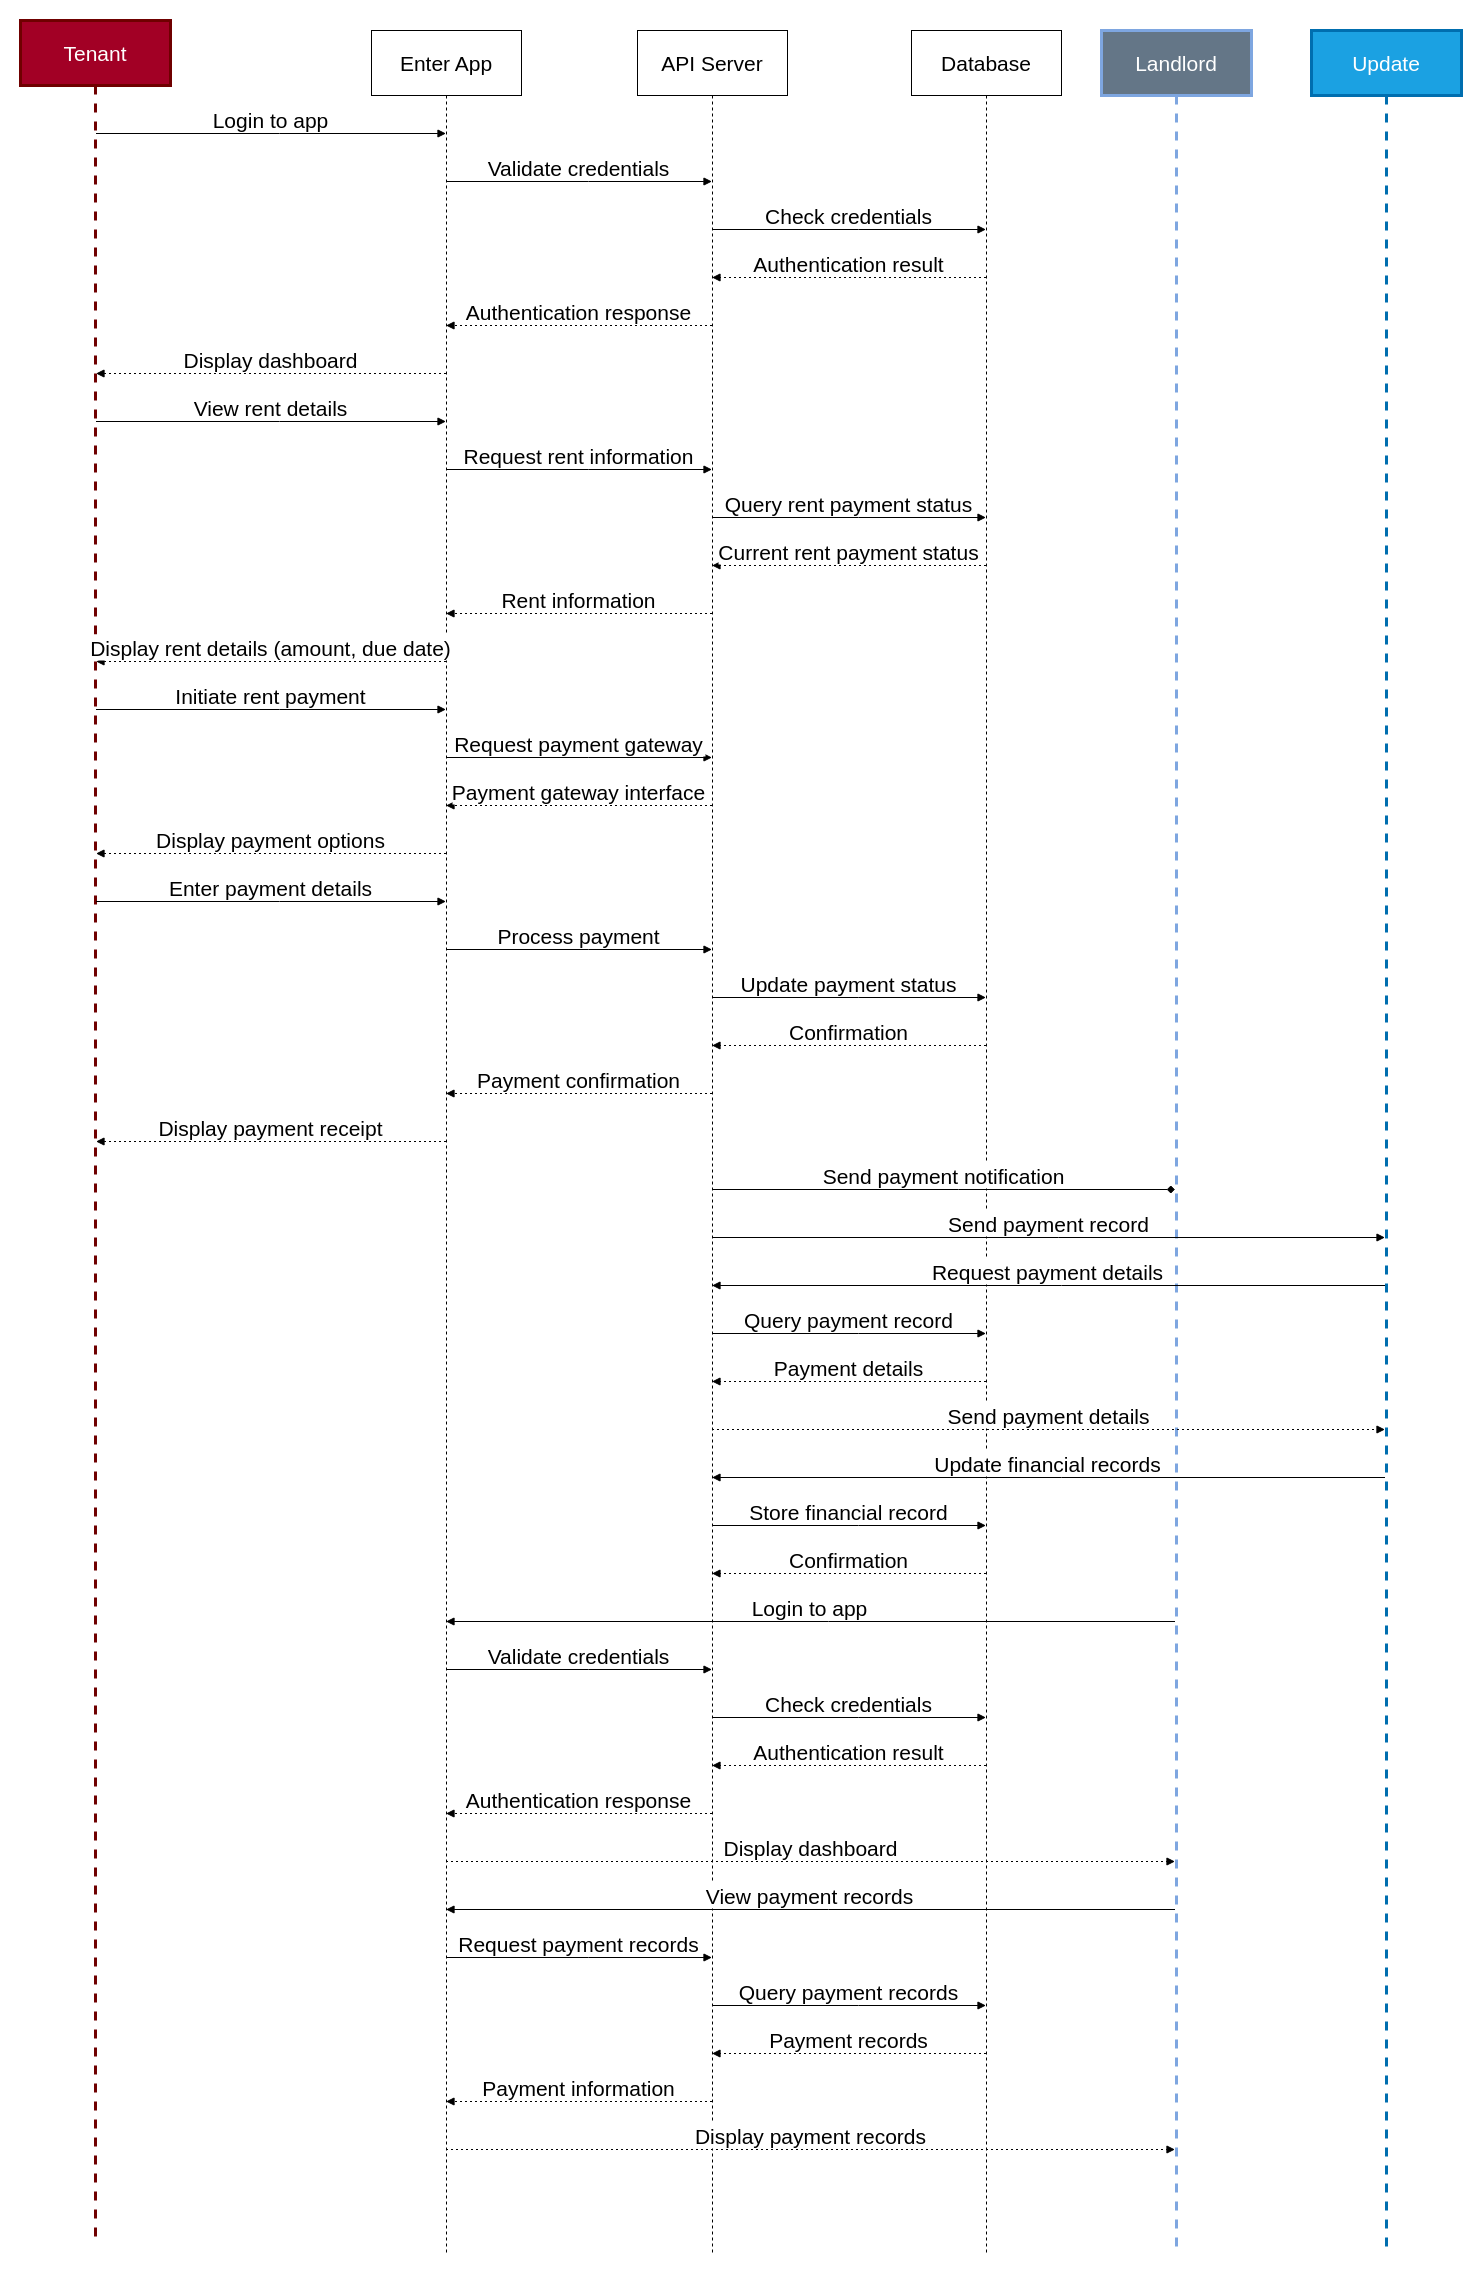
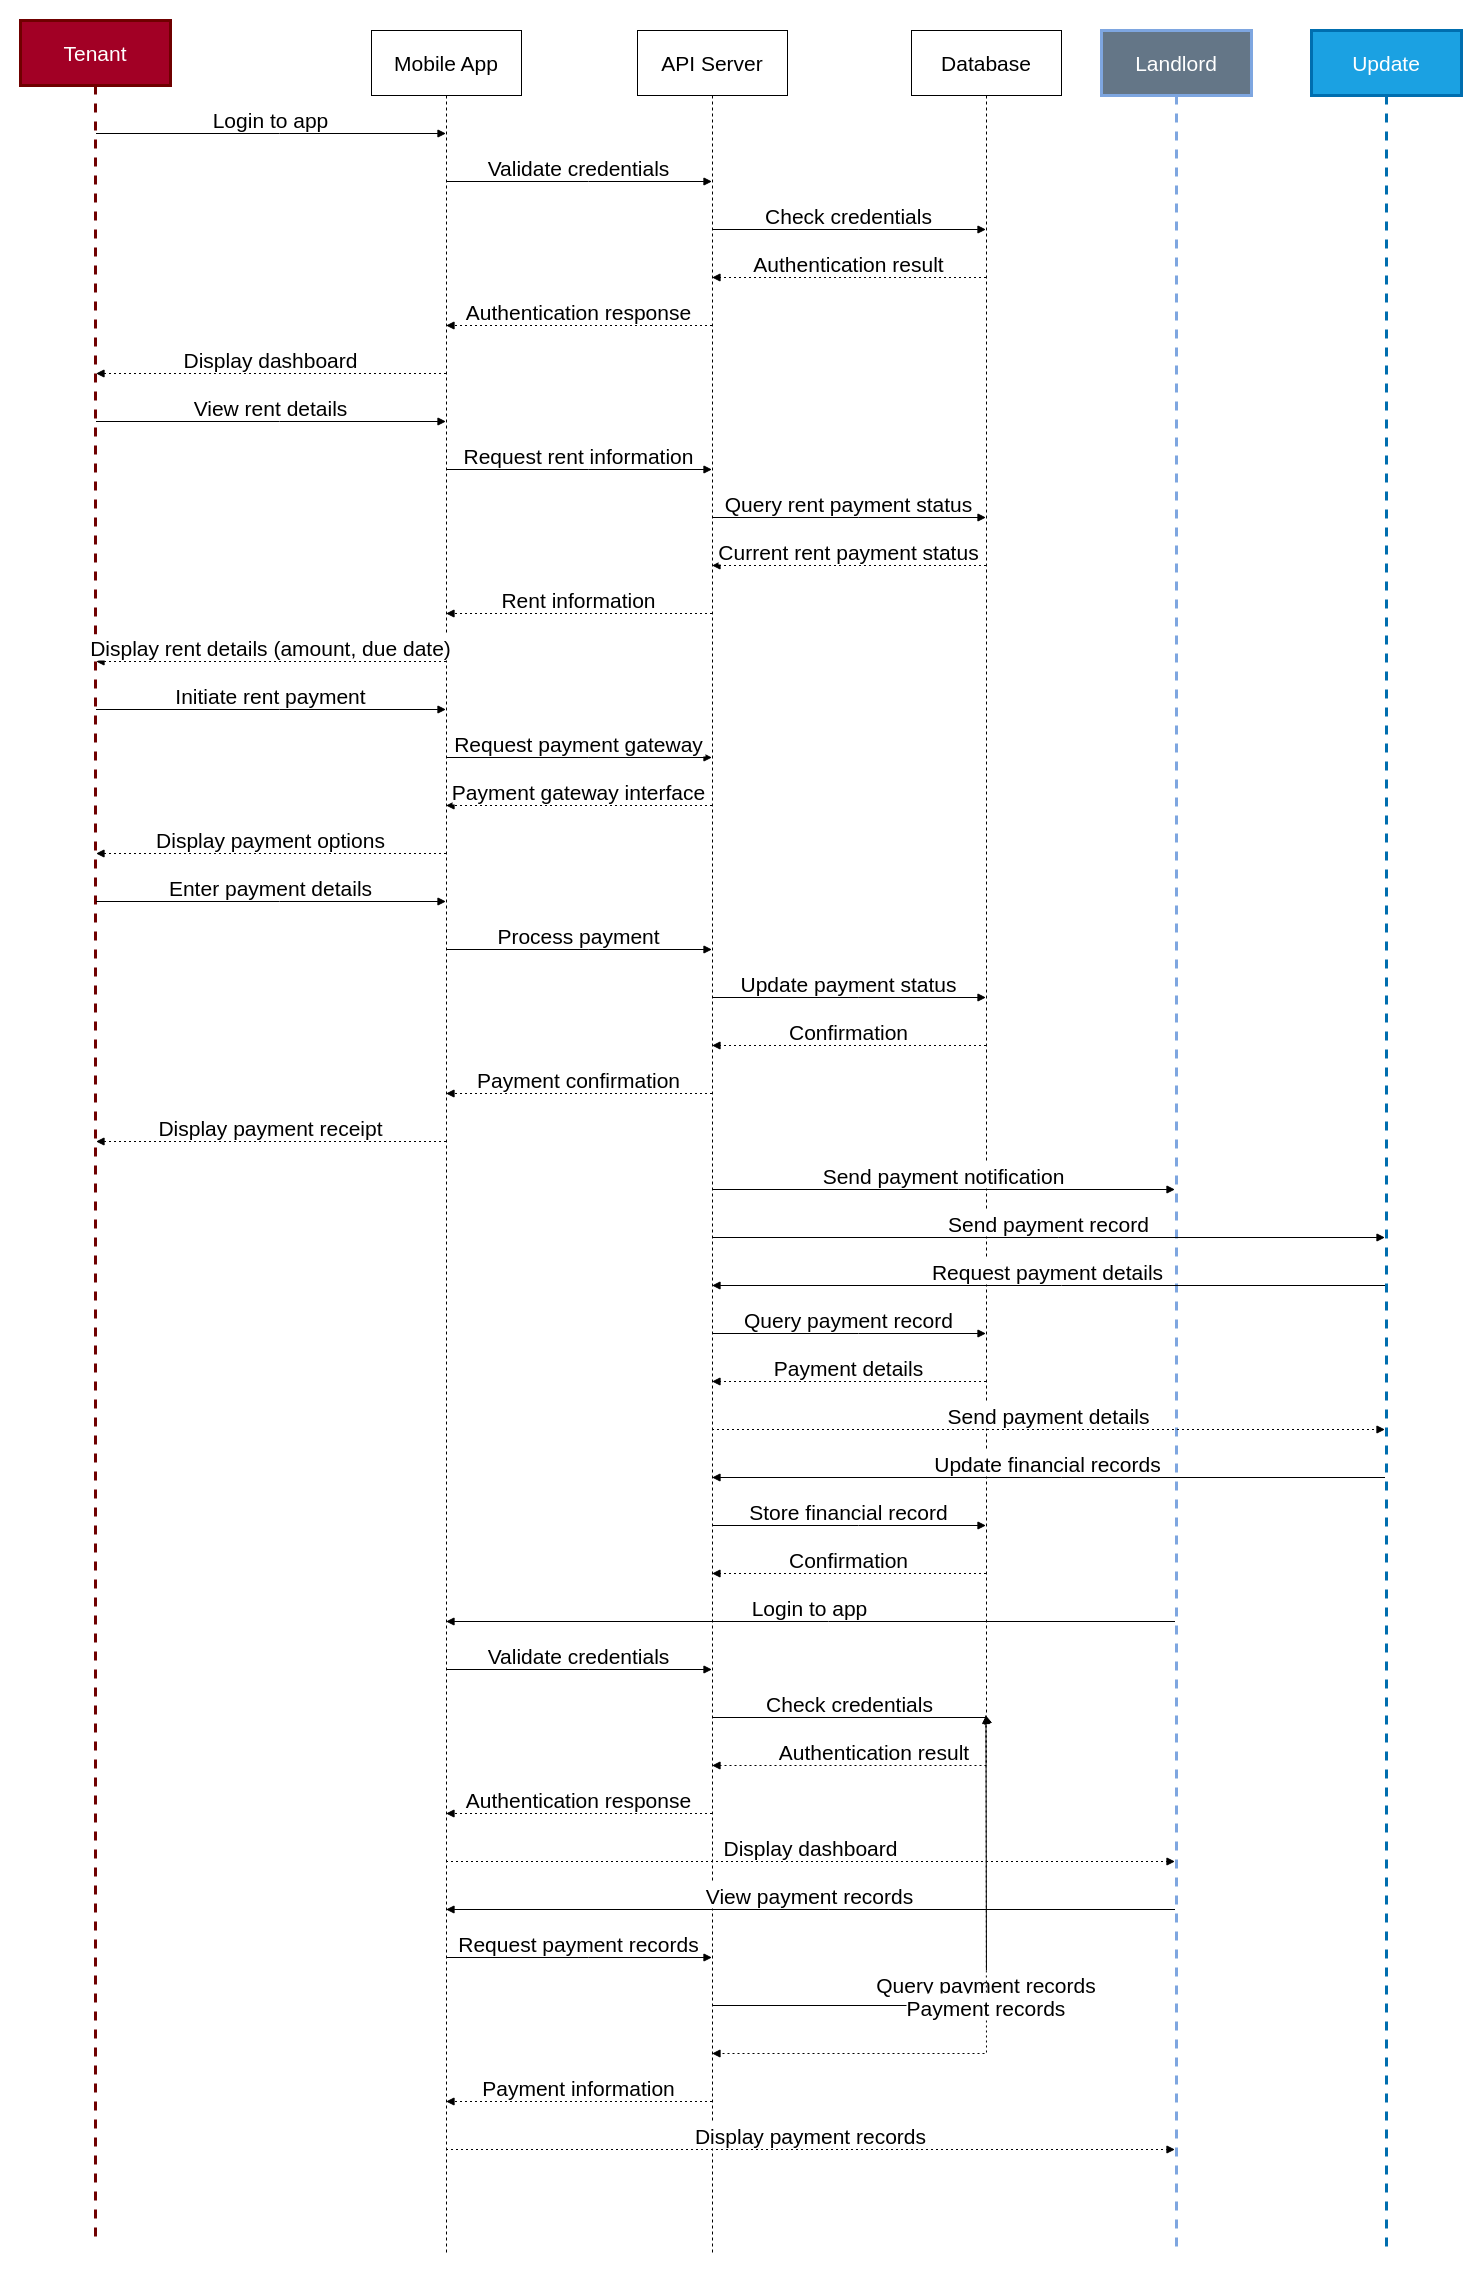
node "Enter App": label "Enter App" -> "Mobile App"
node "Database": size 150x2224 -> 150x1685
edge "API Server" -> "Landlord": arrowhead diamond -> block
